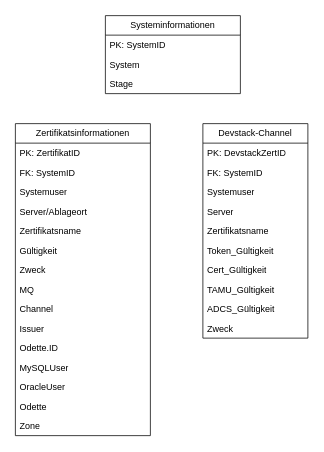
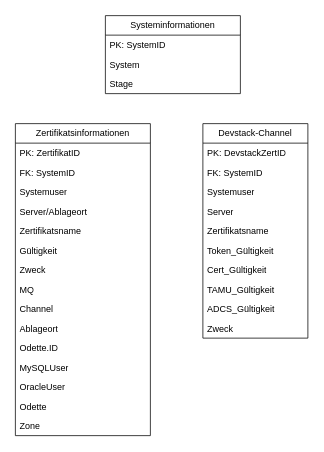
node "Issuer": label "Issuer" -> "Ablageort"
